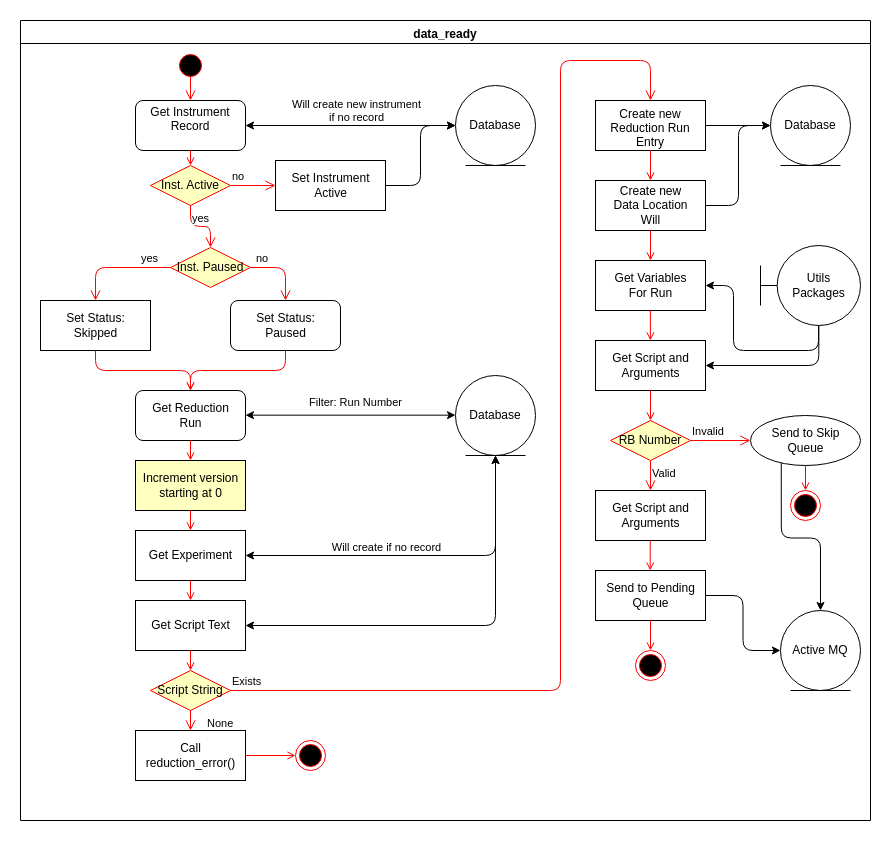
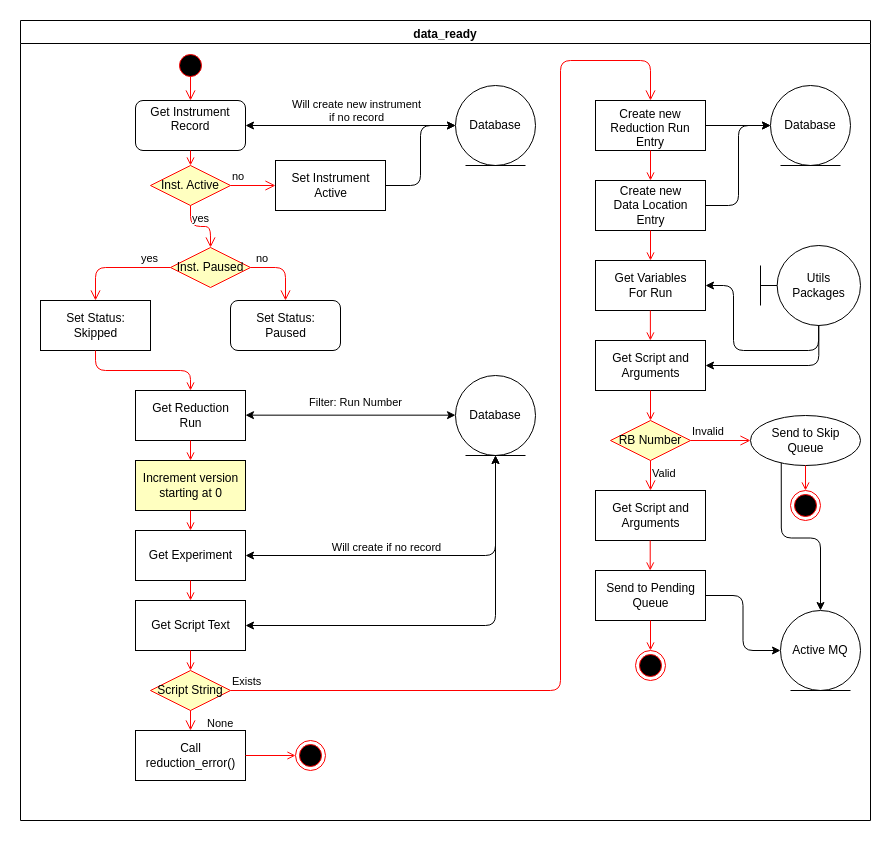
node "Create new Data Location Will": label "Create new Data Location Will" -> "Create new Data Location Entry"
edge "Set Status: Paused" -> "Get Reduction Run": removed
node "Get Reduction Run": shape rounded rectangle -> rectangle
